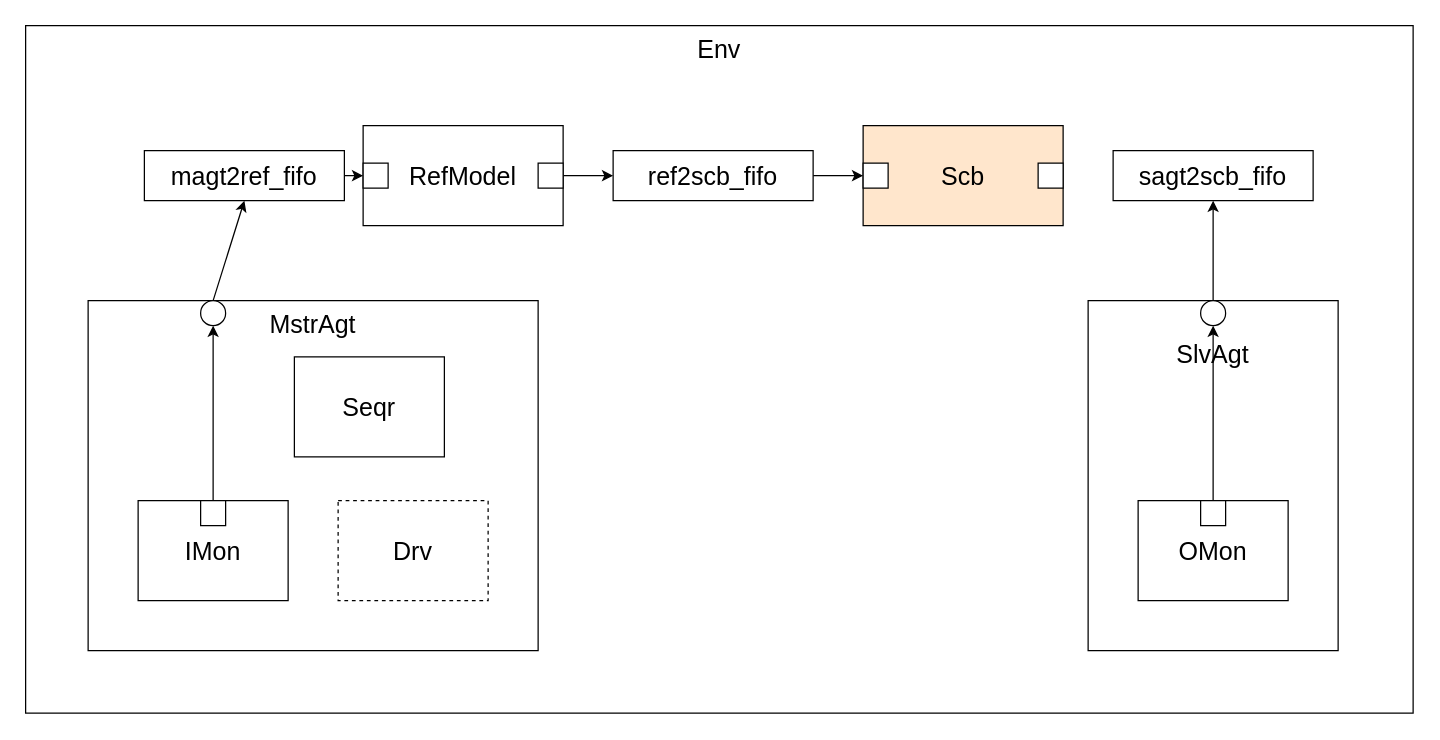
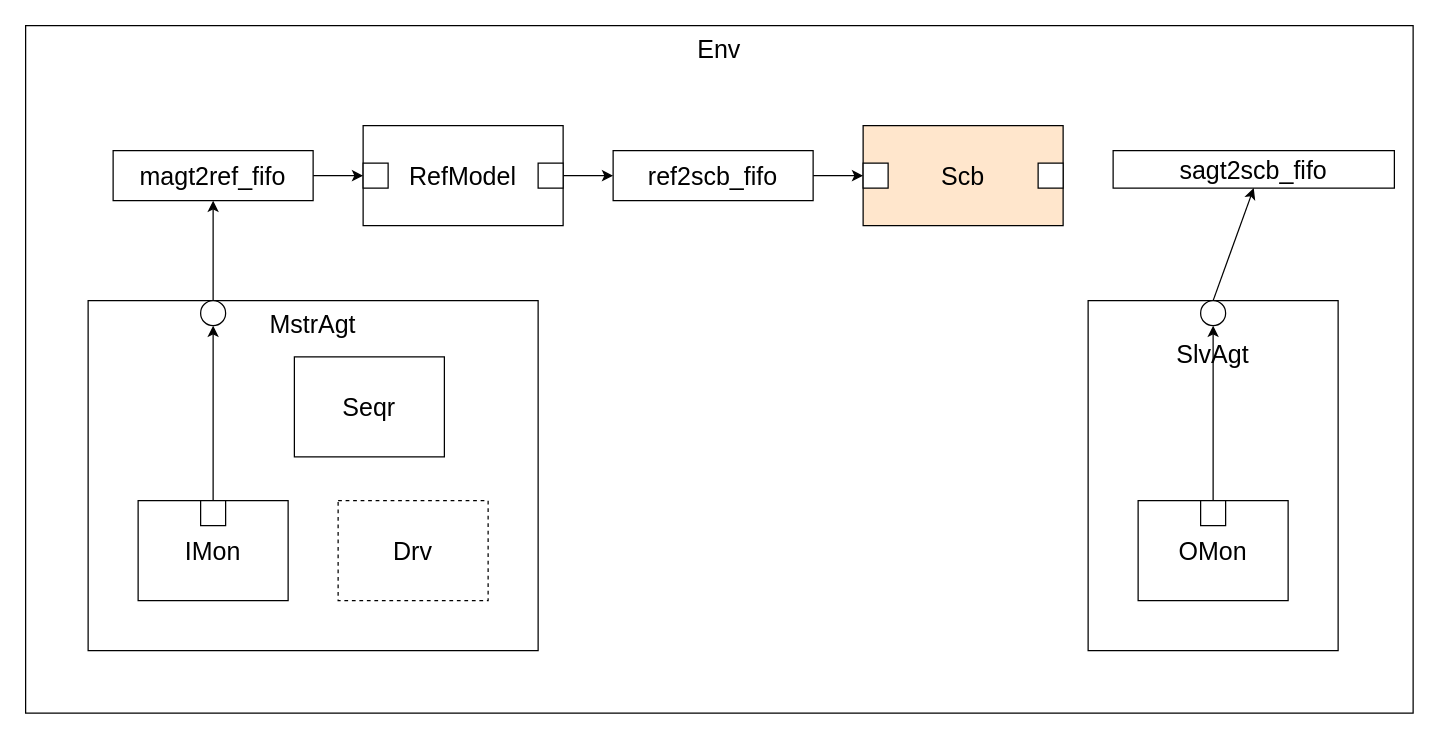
node "magt2ref_fifo": moved (244, 176) -> (213, 176)
node "sagt2scb_fifo": size 200x50 -> 281x38
